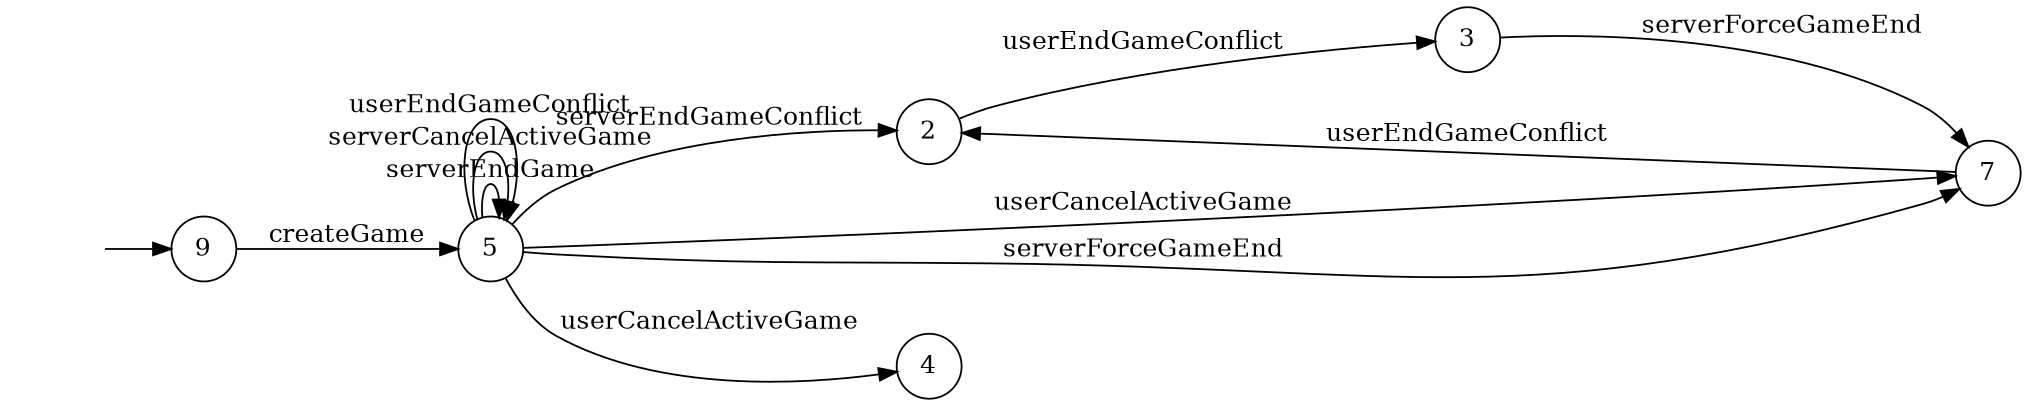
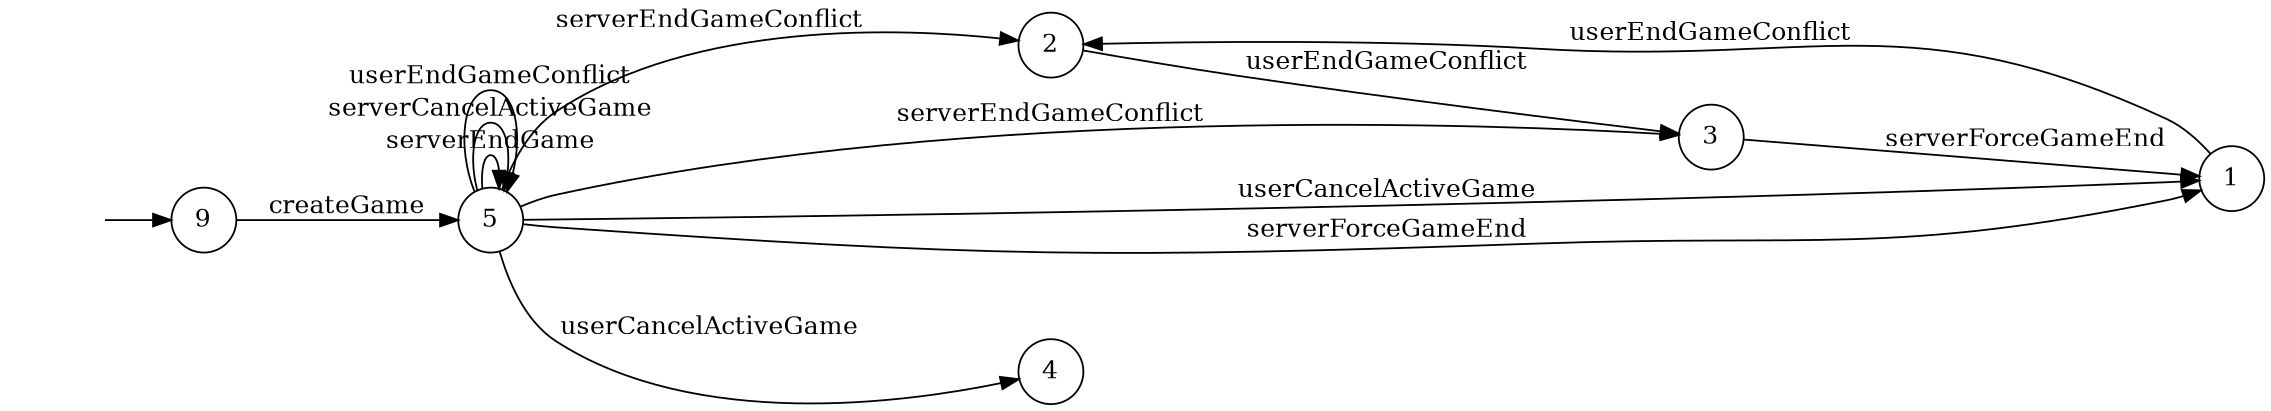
edge "5" -> "3": added, label "serverEndGameConflict"
node "7": label "7" -> "1"
